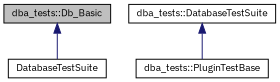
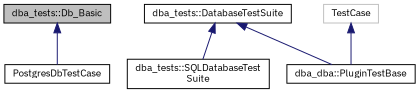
node "TestCase": added
node "DatabaseTestSuite": label "DatabaseTestSuite" -> "PostgresDbTestCase"
node "dba_tests::PluginTestBase": label "dba_tests::PluginTestBase" -> "dba_dba::PluginTestBase"
node "dba_tests::SQLDatabaseTest Suite": added
